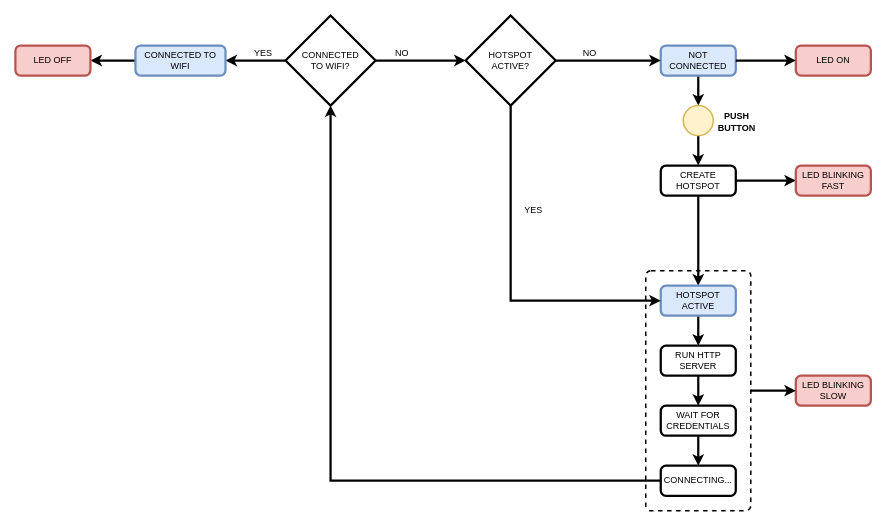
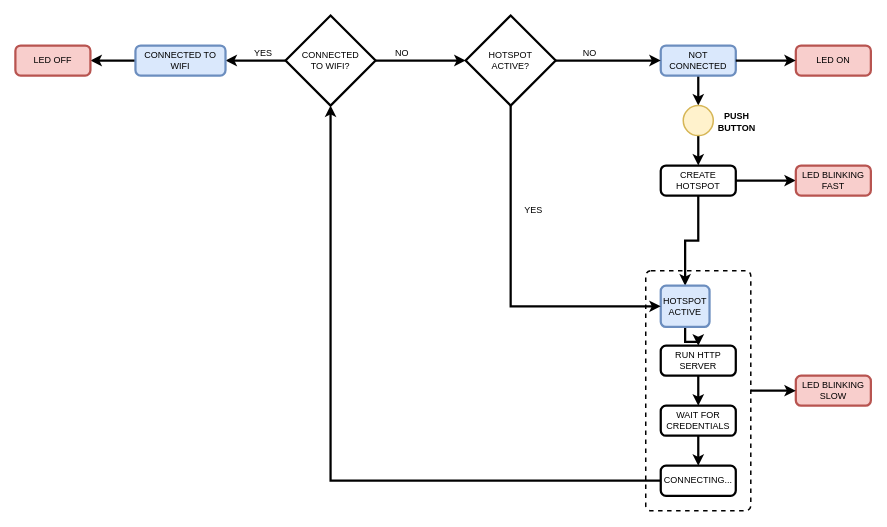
node "HOTSPOT ACTIVE": size 75x30 -> 49x41
